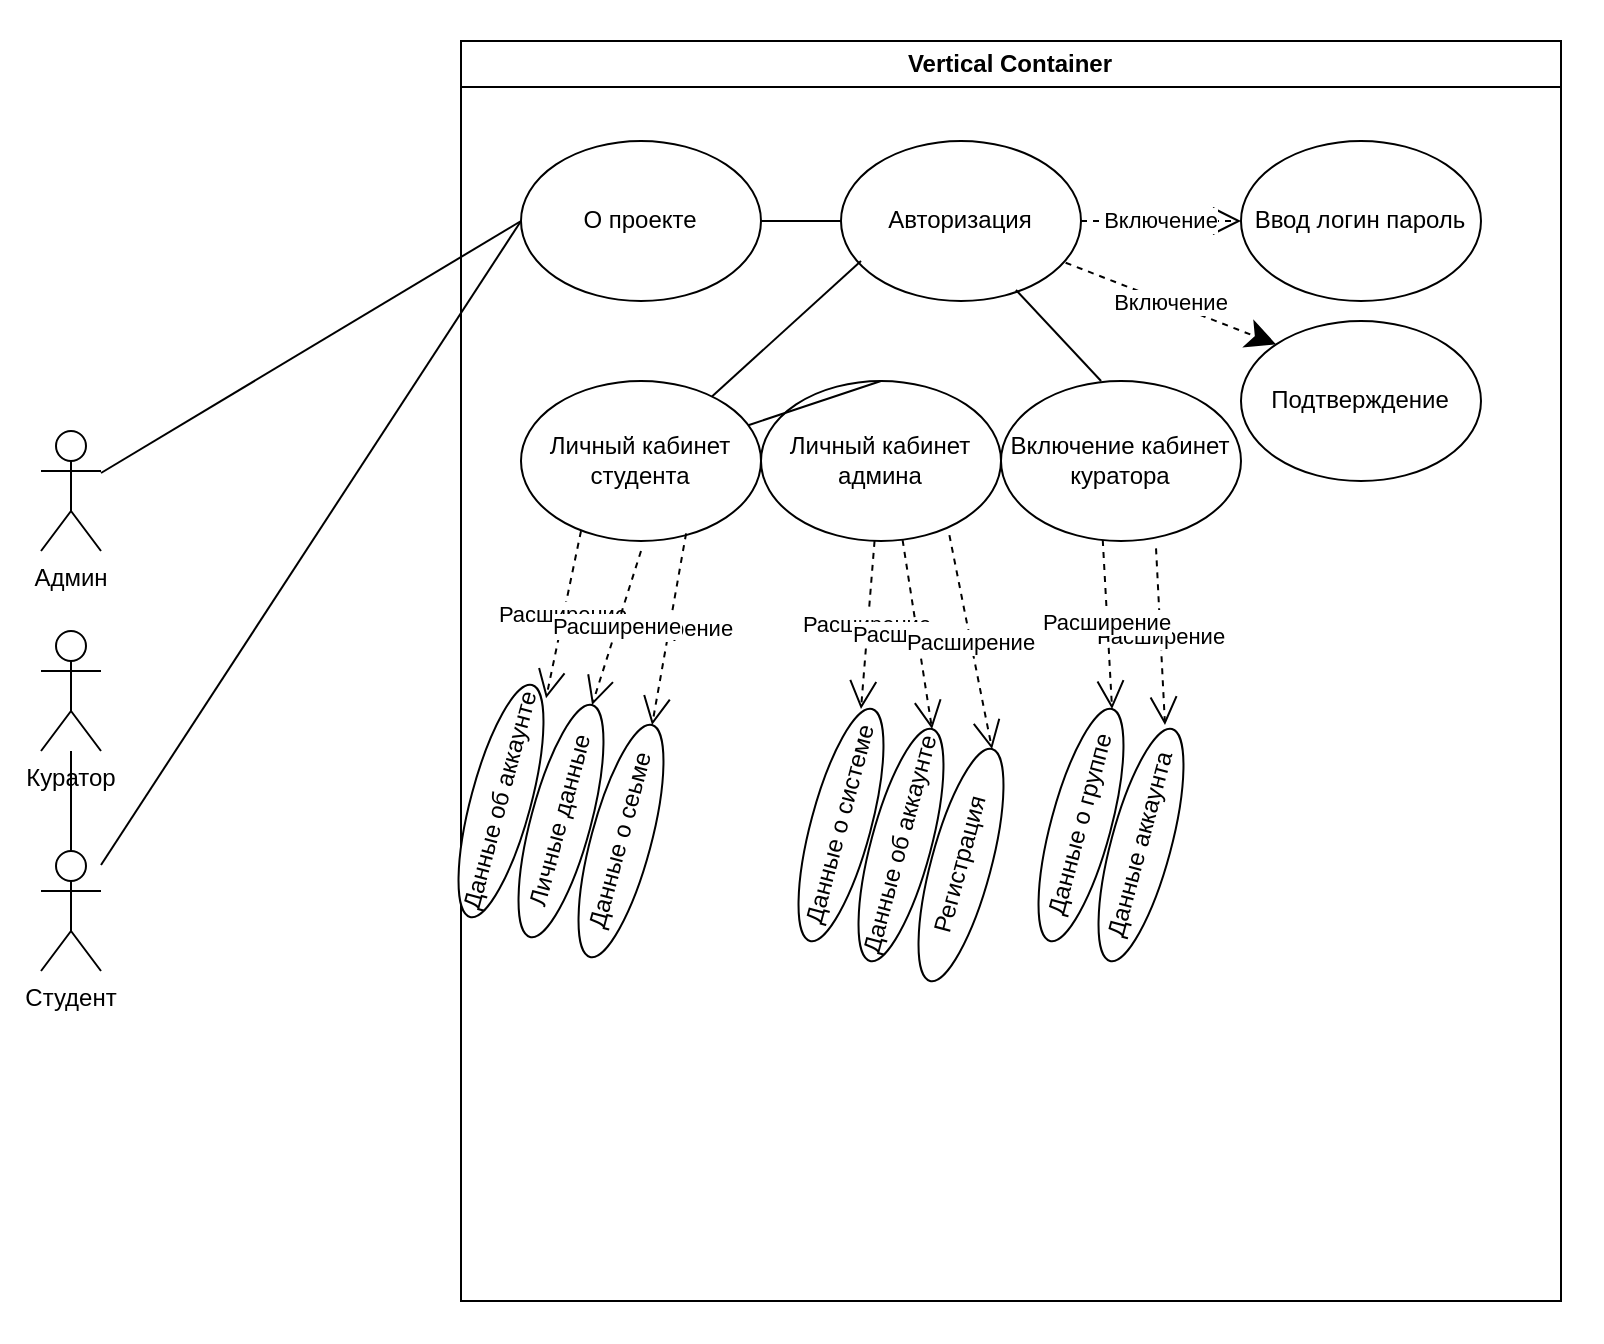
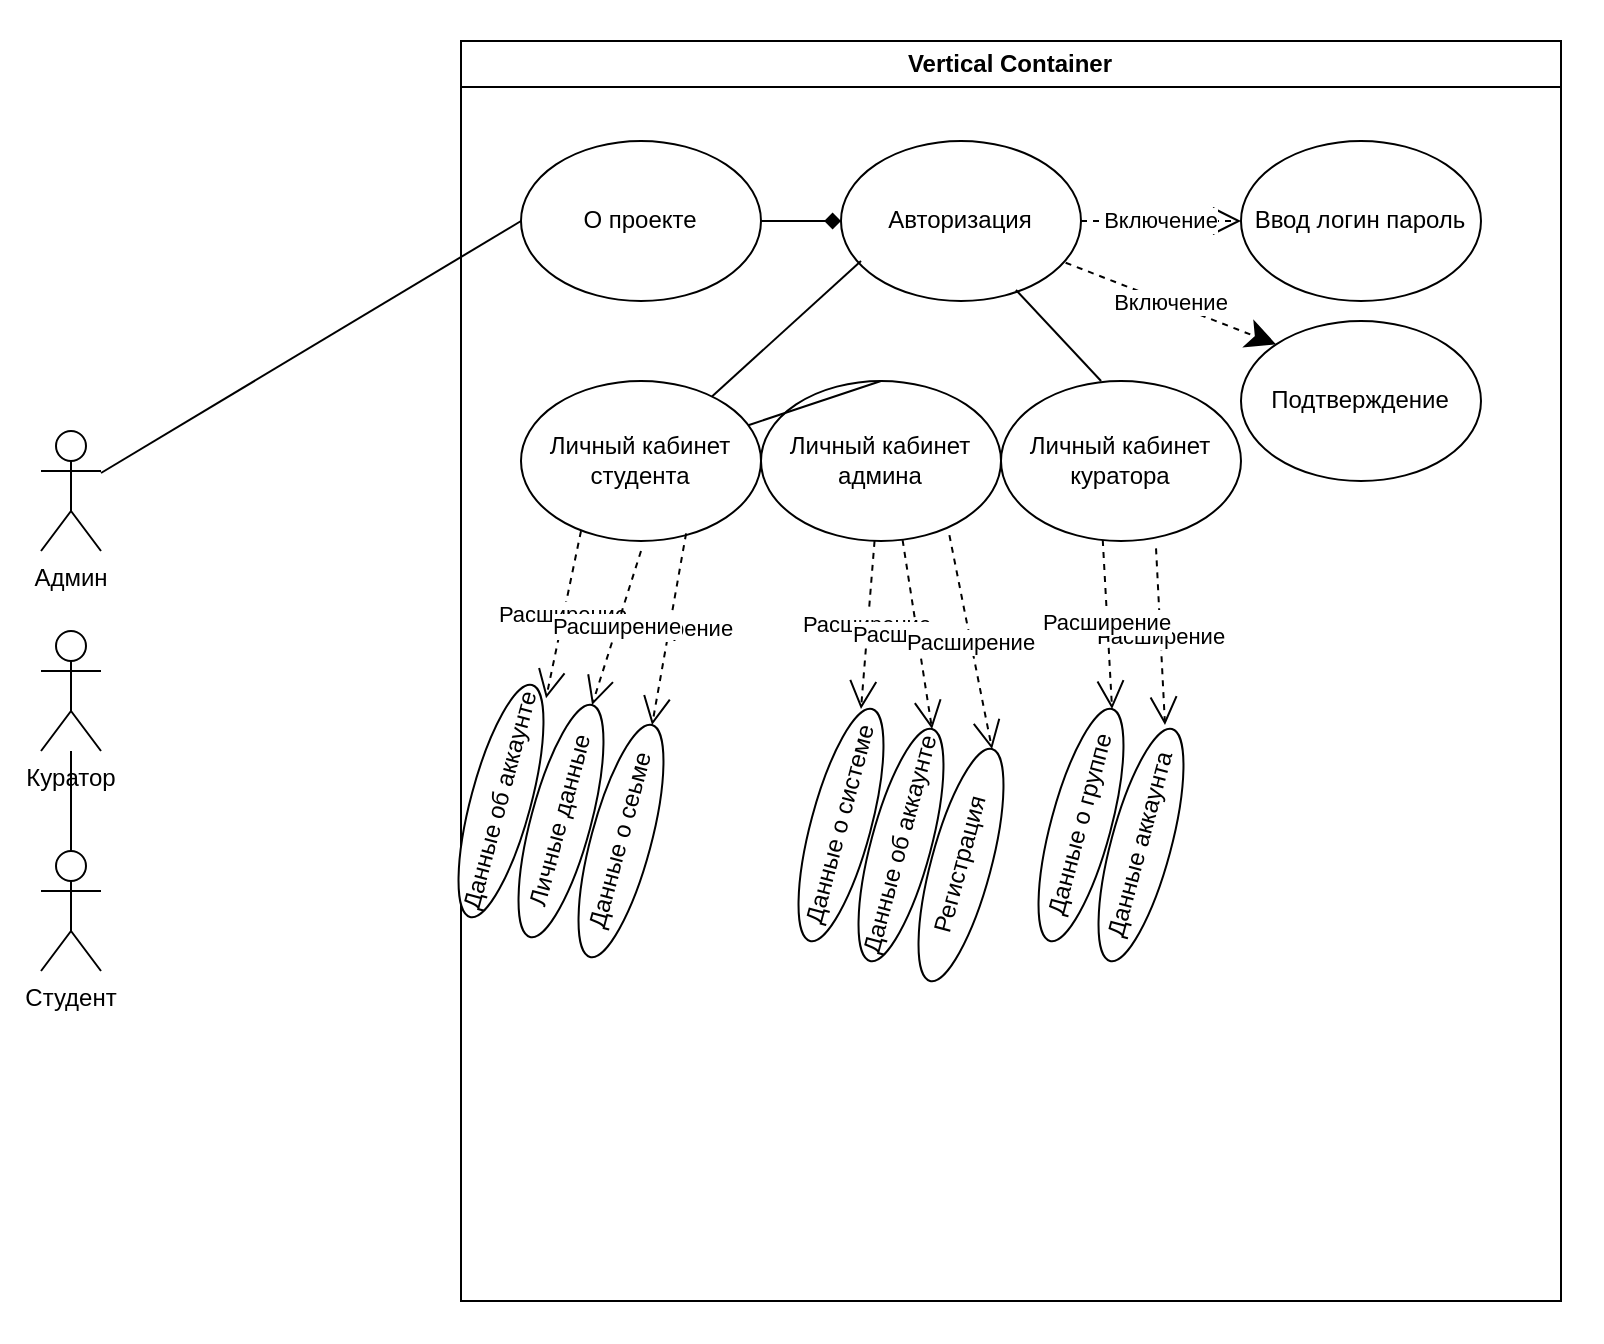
edge "О проекте" -- "Авторизация": arrowhead none -> diamond
node "Включение кабинет куратора": label "Включение кабинет куратора" -> "Личный кабинет куратора"
edge "О проекте" -- "Студент": removed
